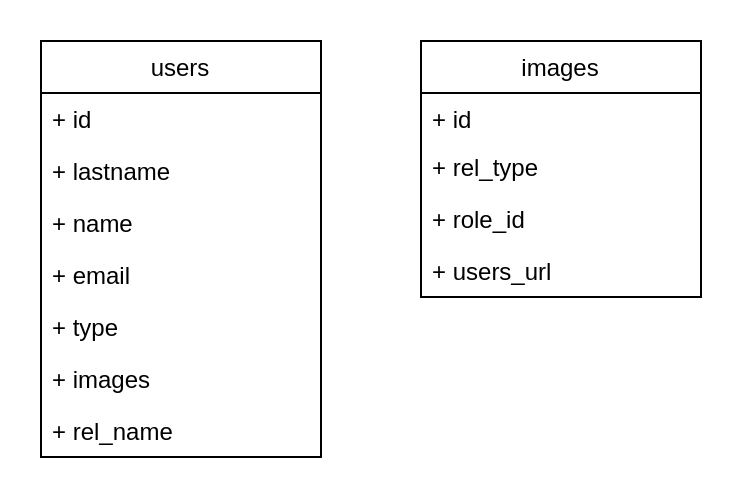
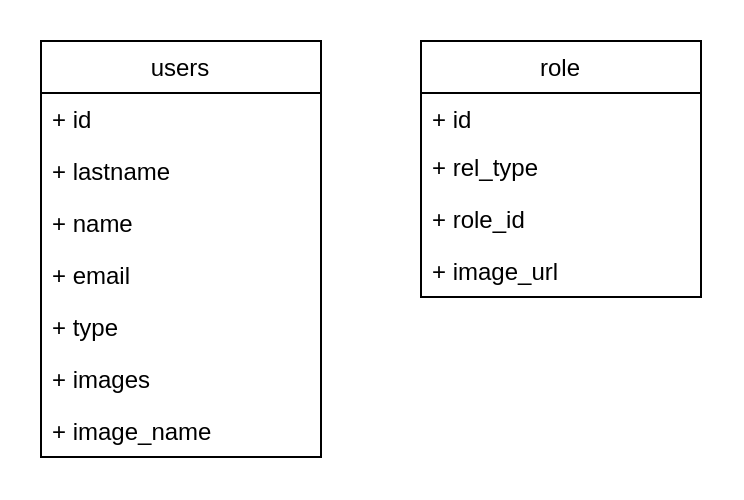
node "images": label "images" -> "role"
node "+ users_url": label "+ users_url" -> "+ image_url"
node "+ rel_name": label "+ rel_name" -> "+ image_name"
